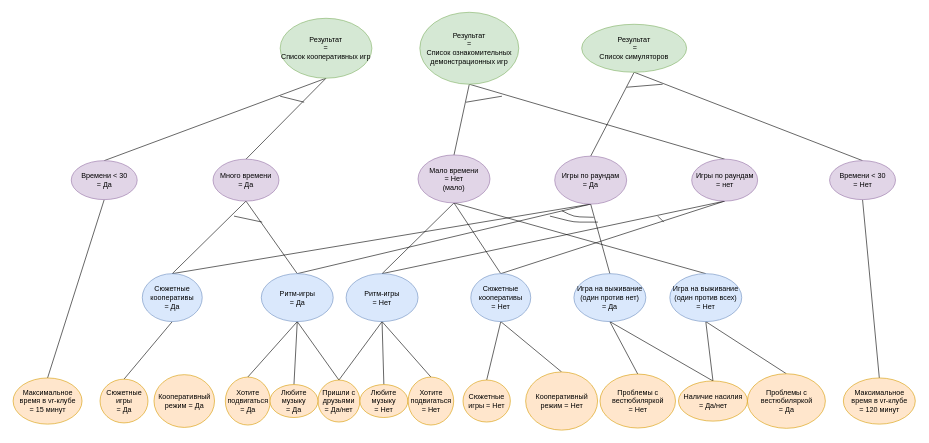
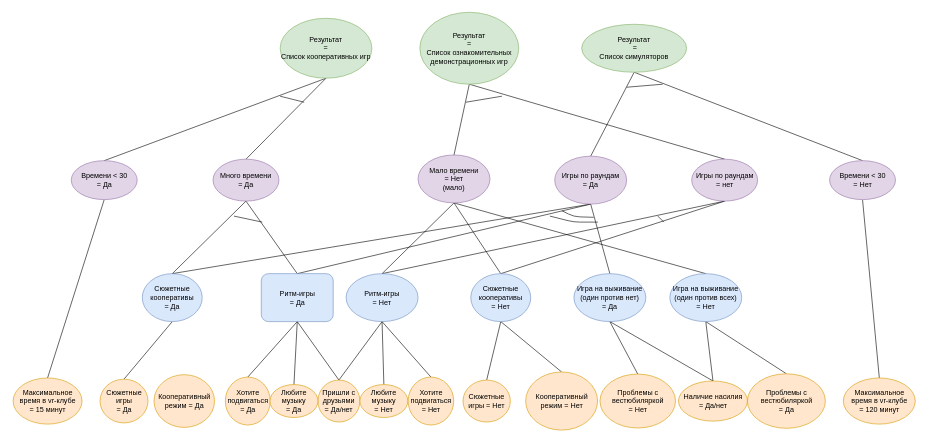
node "Ритм-игры = Да": shape ellipse -> rounded rectangle
